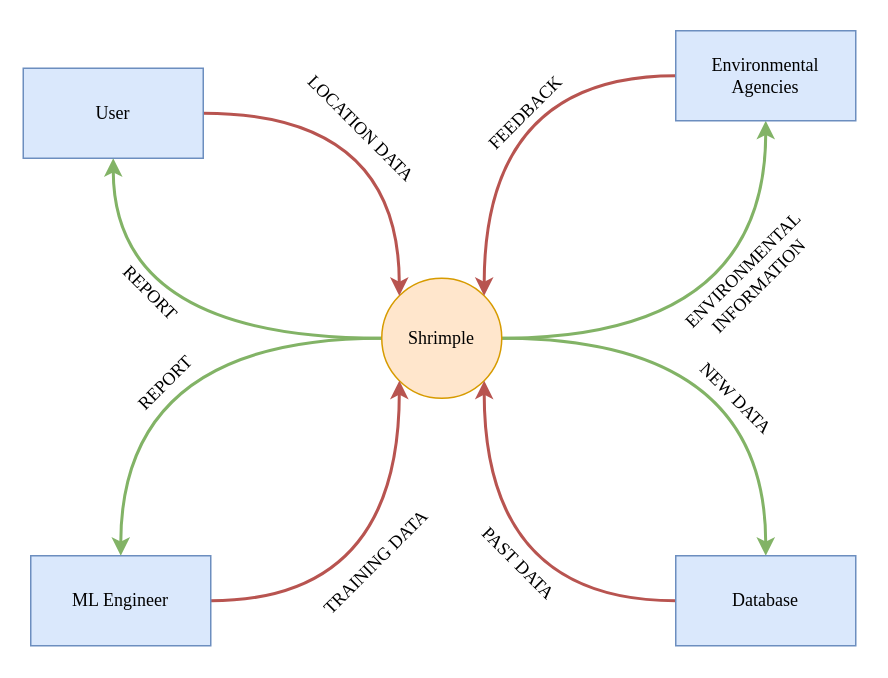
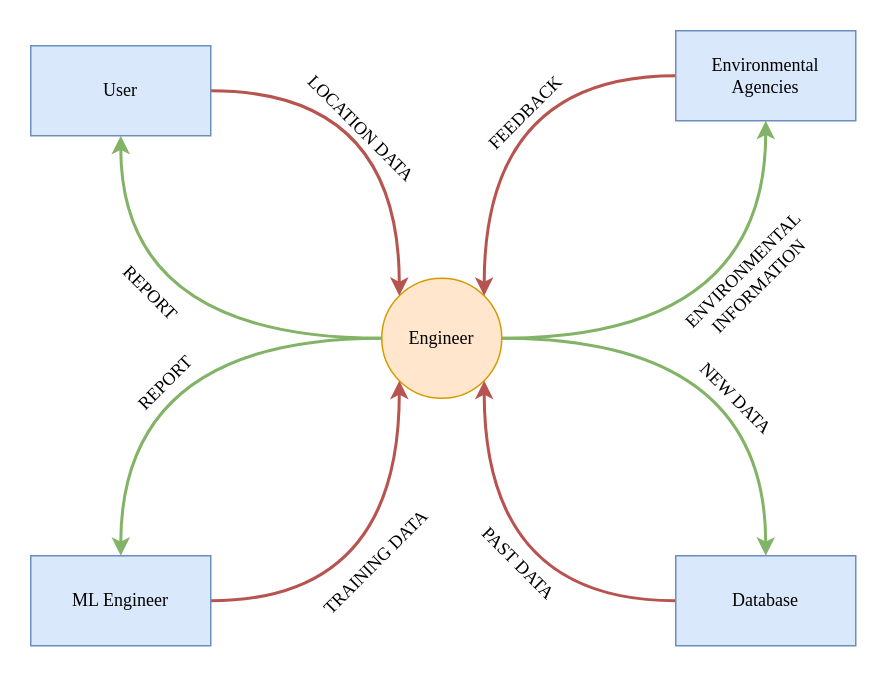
node "User": moved (113, 113) -> (121, 91)
node "Shrimple": label "Shrimple" -> "Engineer"
